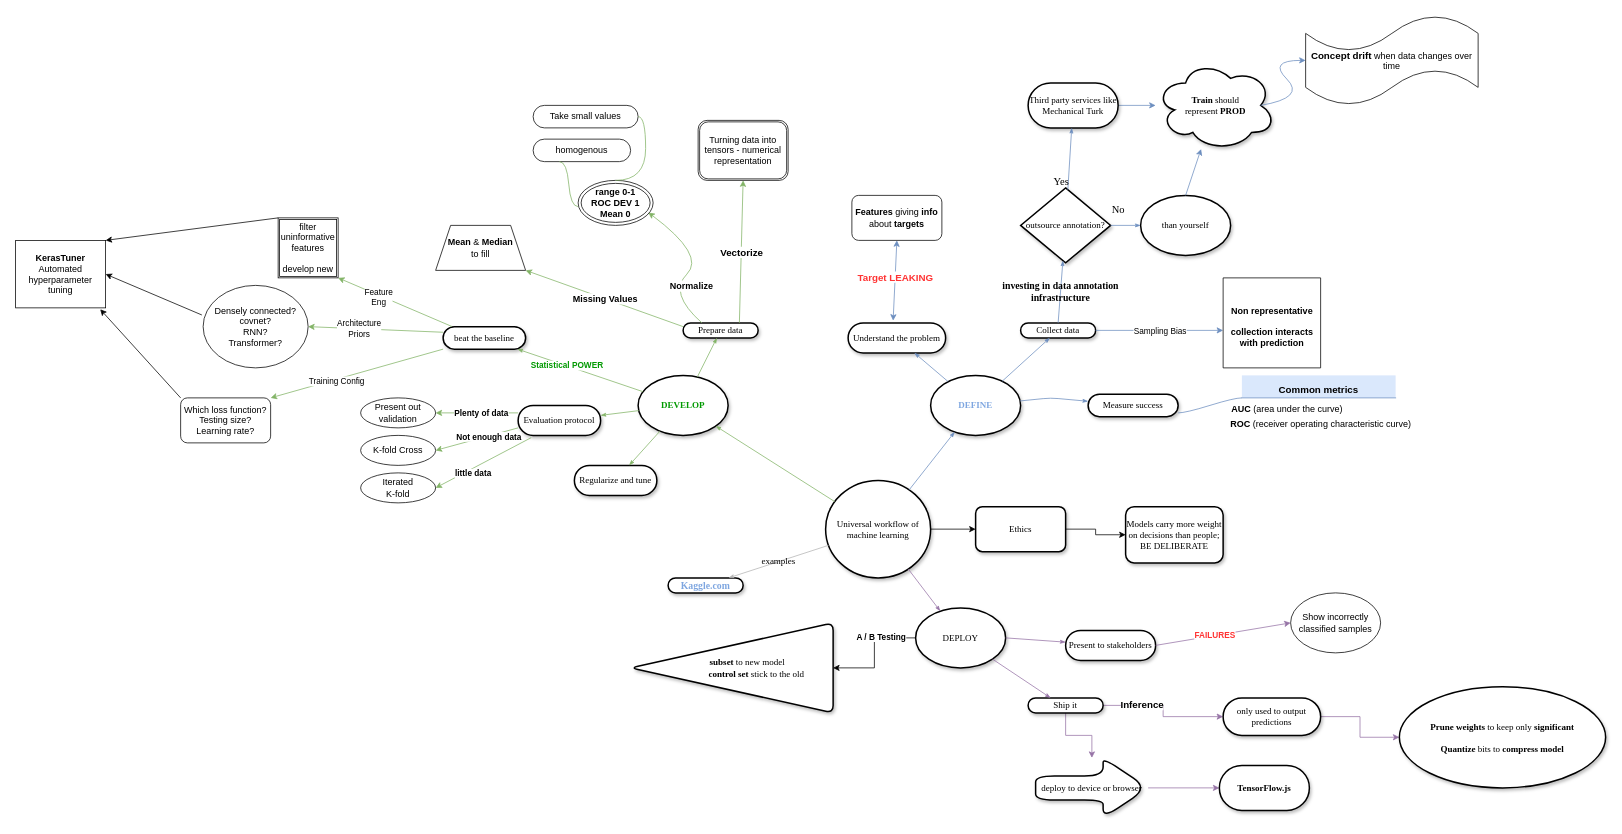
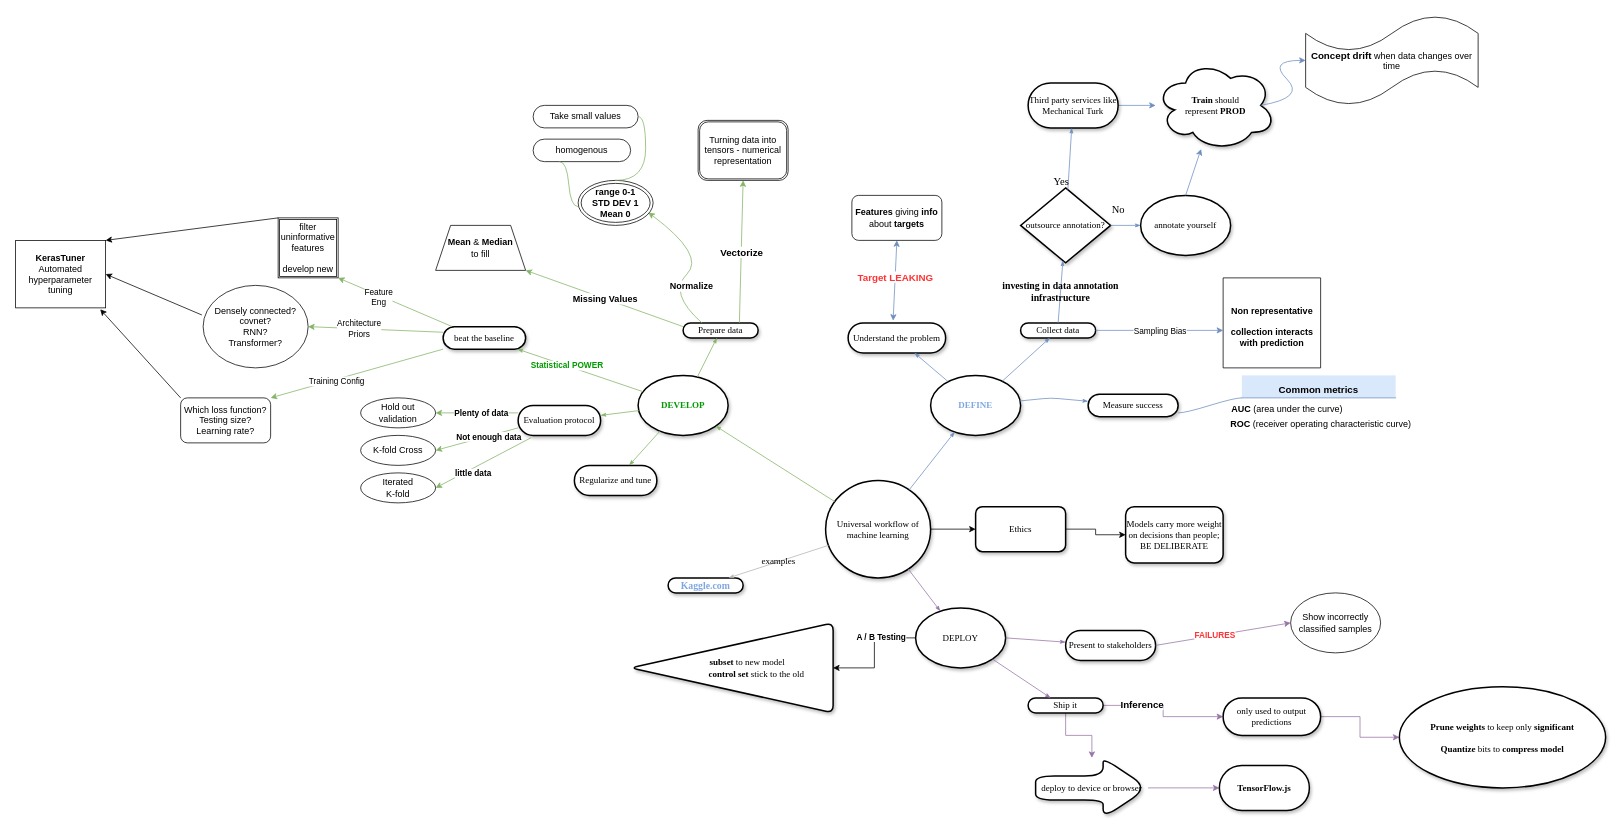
node "range 0-1 ROC DEV 1 Mean 0": label "range 0-1 ROC DEV 1 Mean 0" -> "range 0-1 STD DEV 1 Mean 0"
node "than yourself": label "than yourself" -> "annotate yourself"
node "Present out validation": label "Present out validation" -> "Hold out validation"
